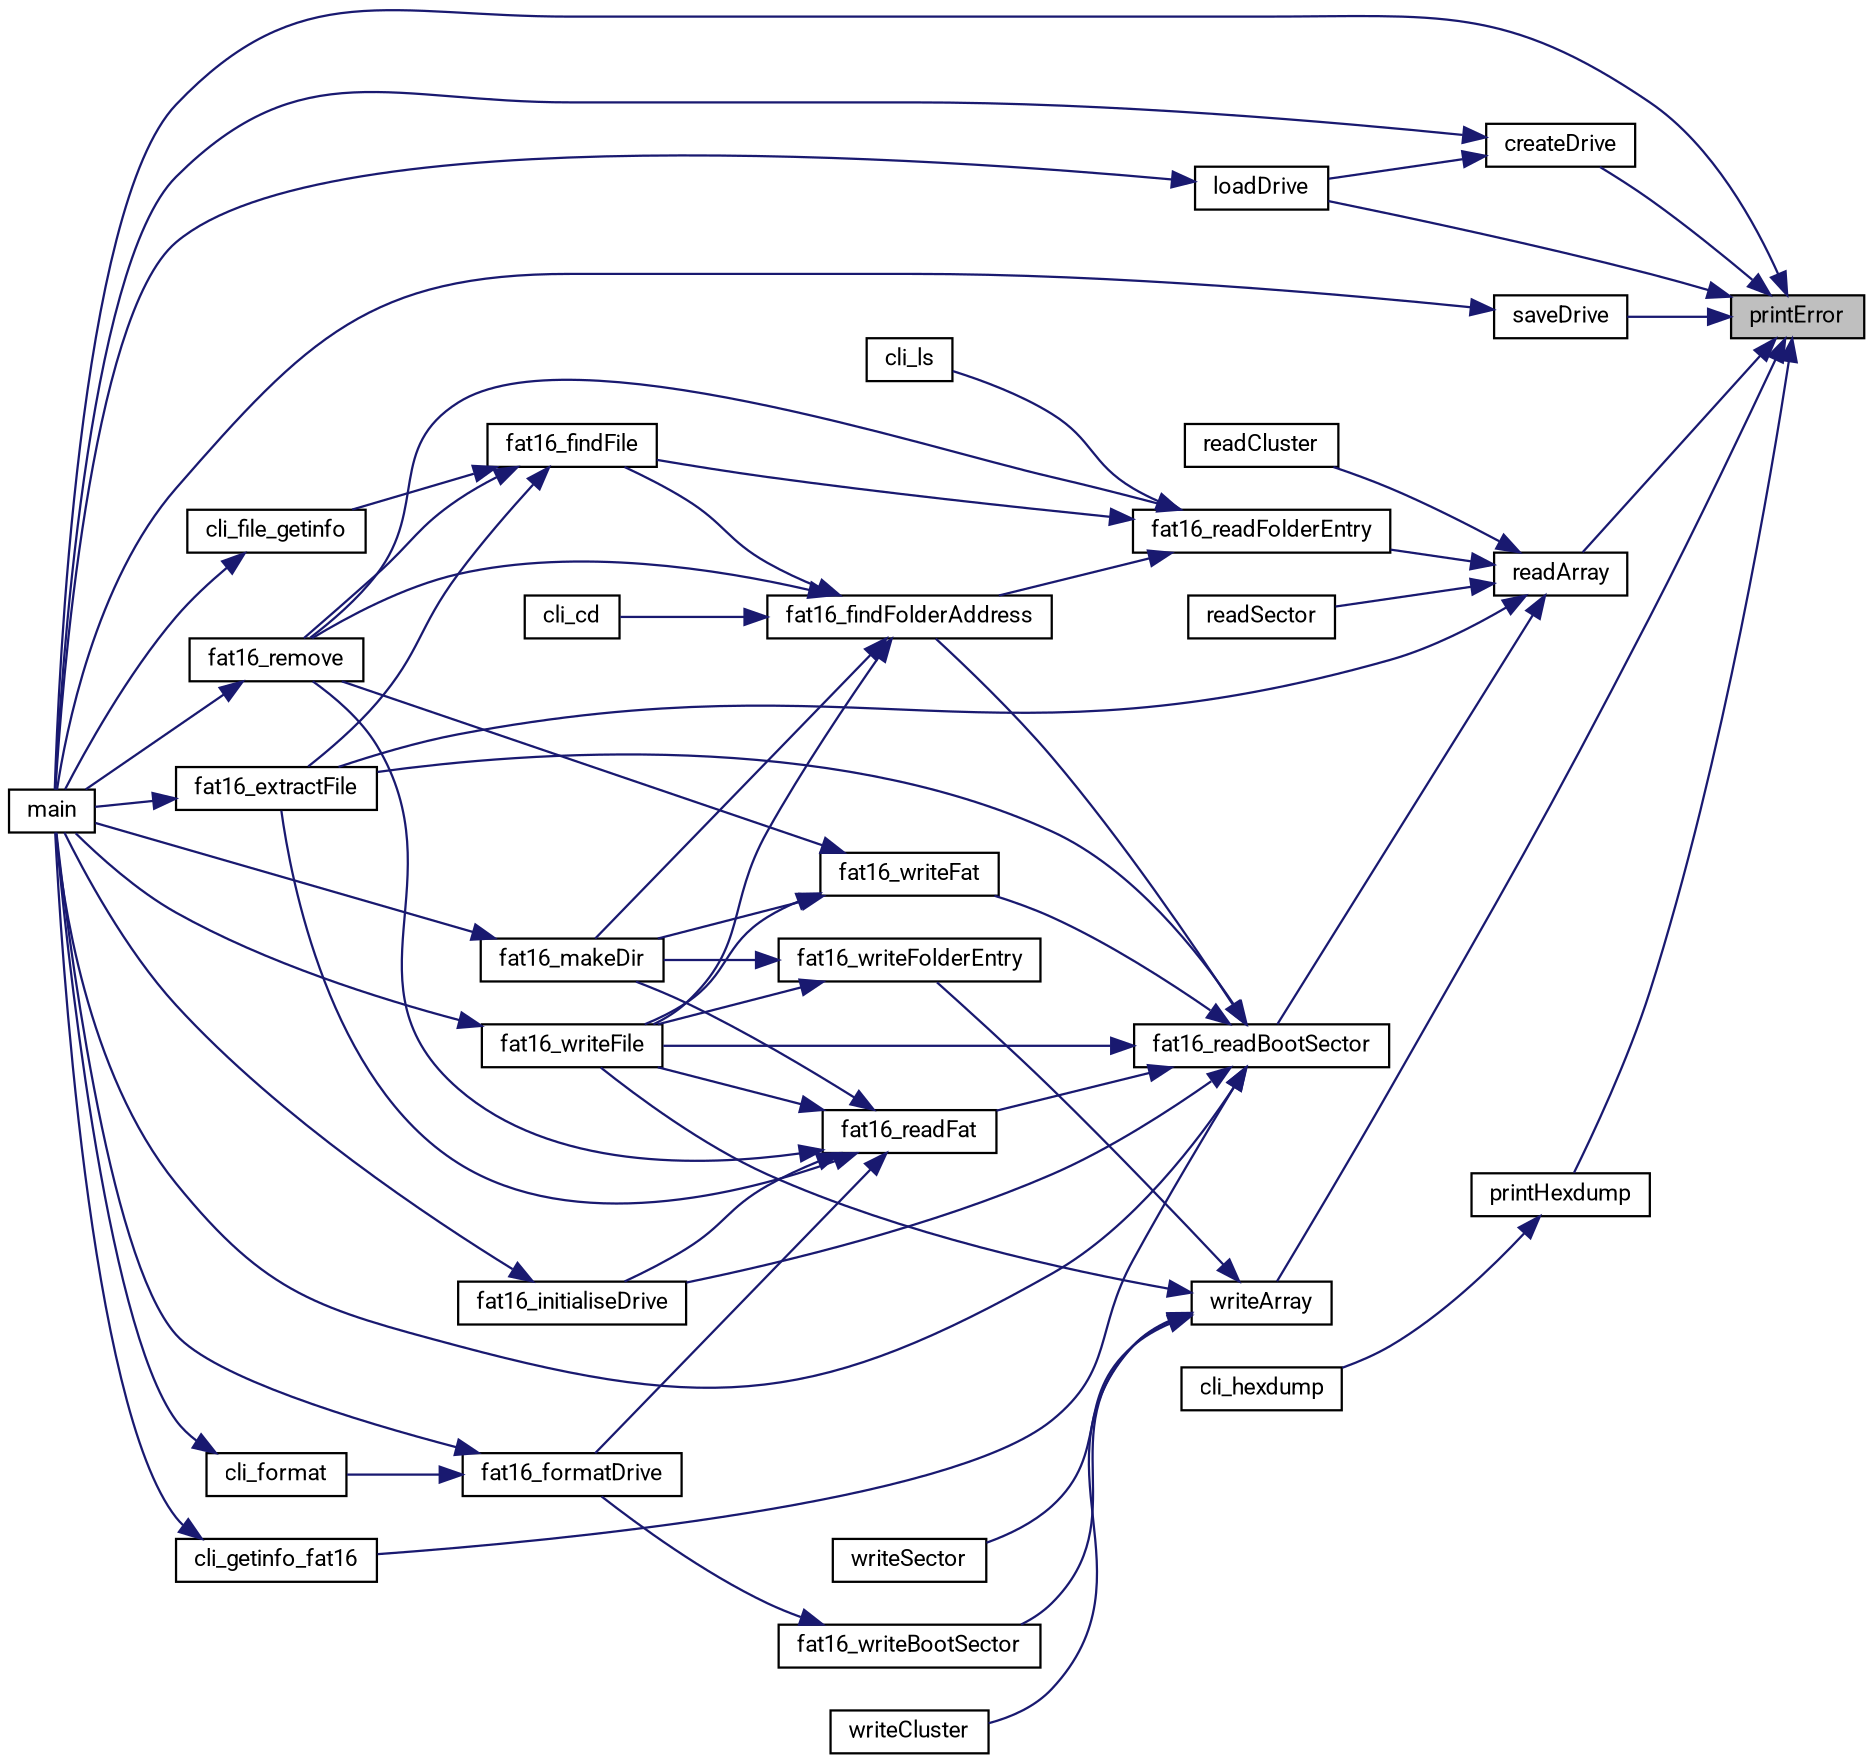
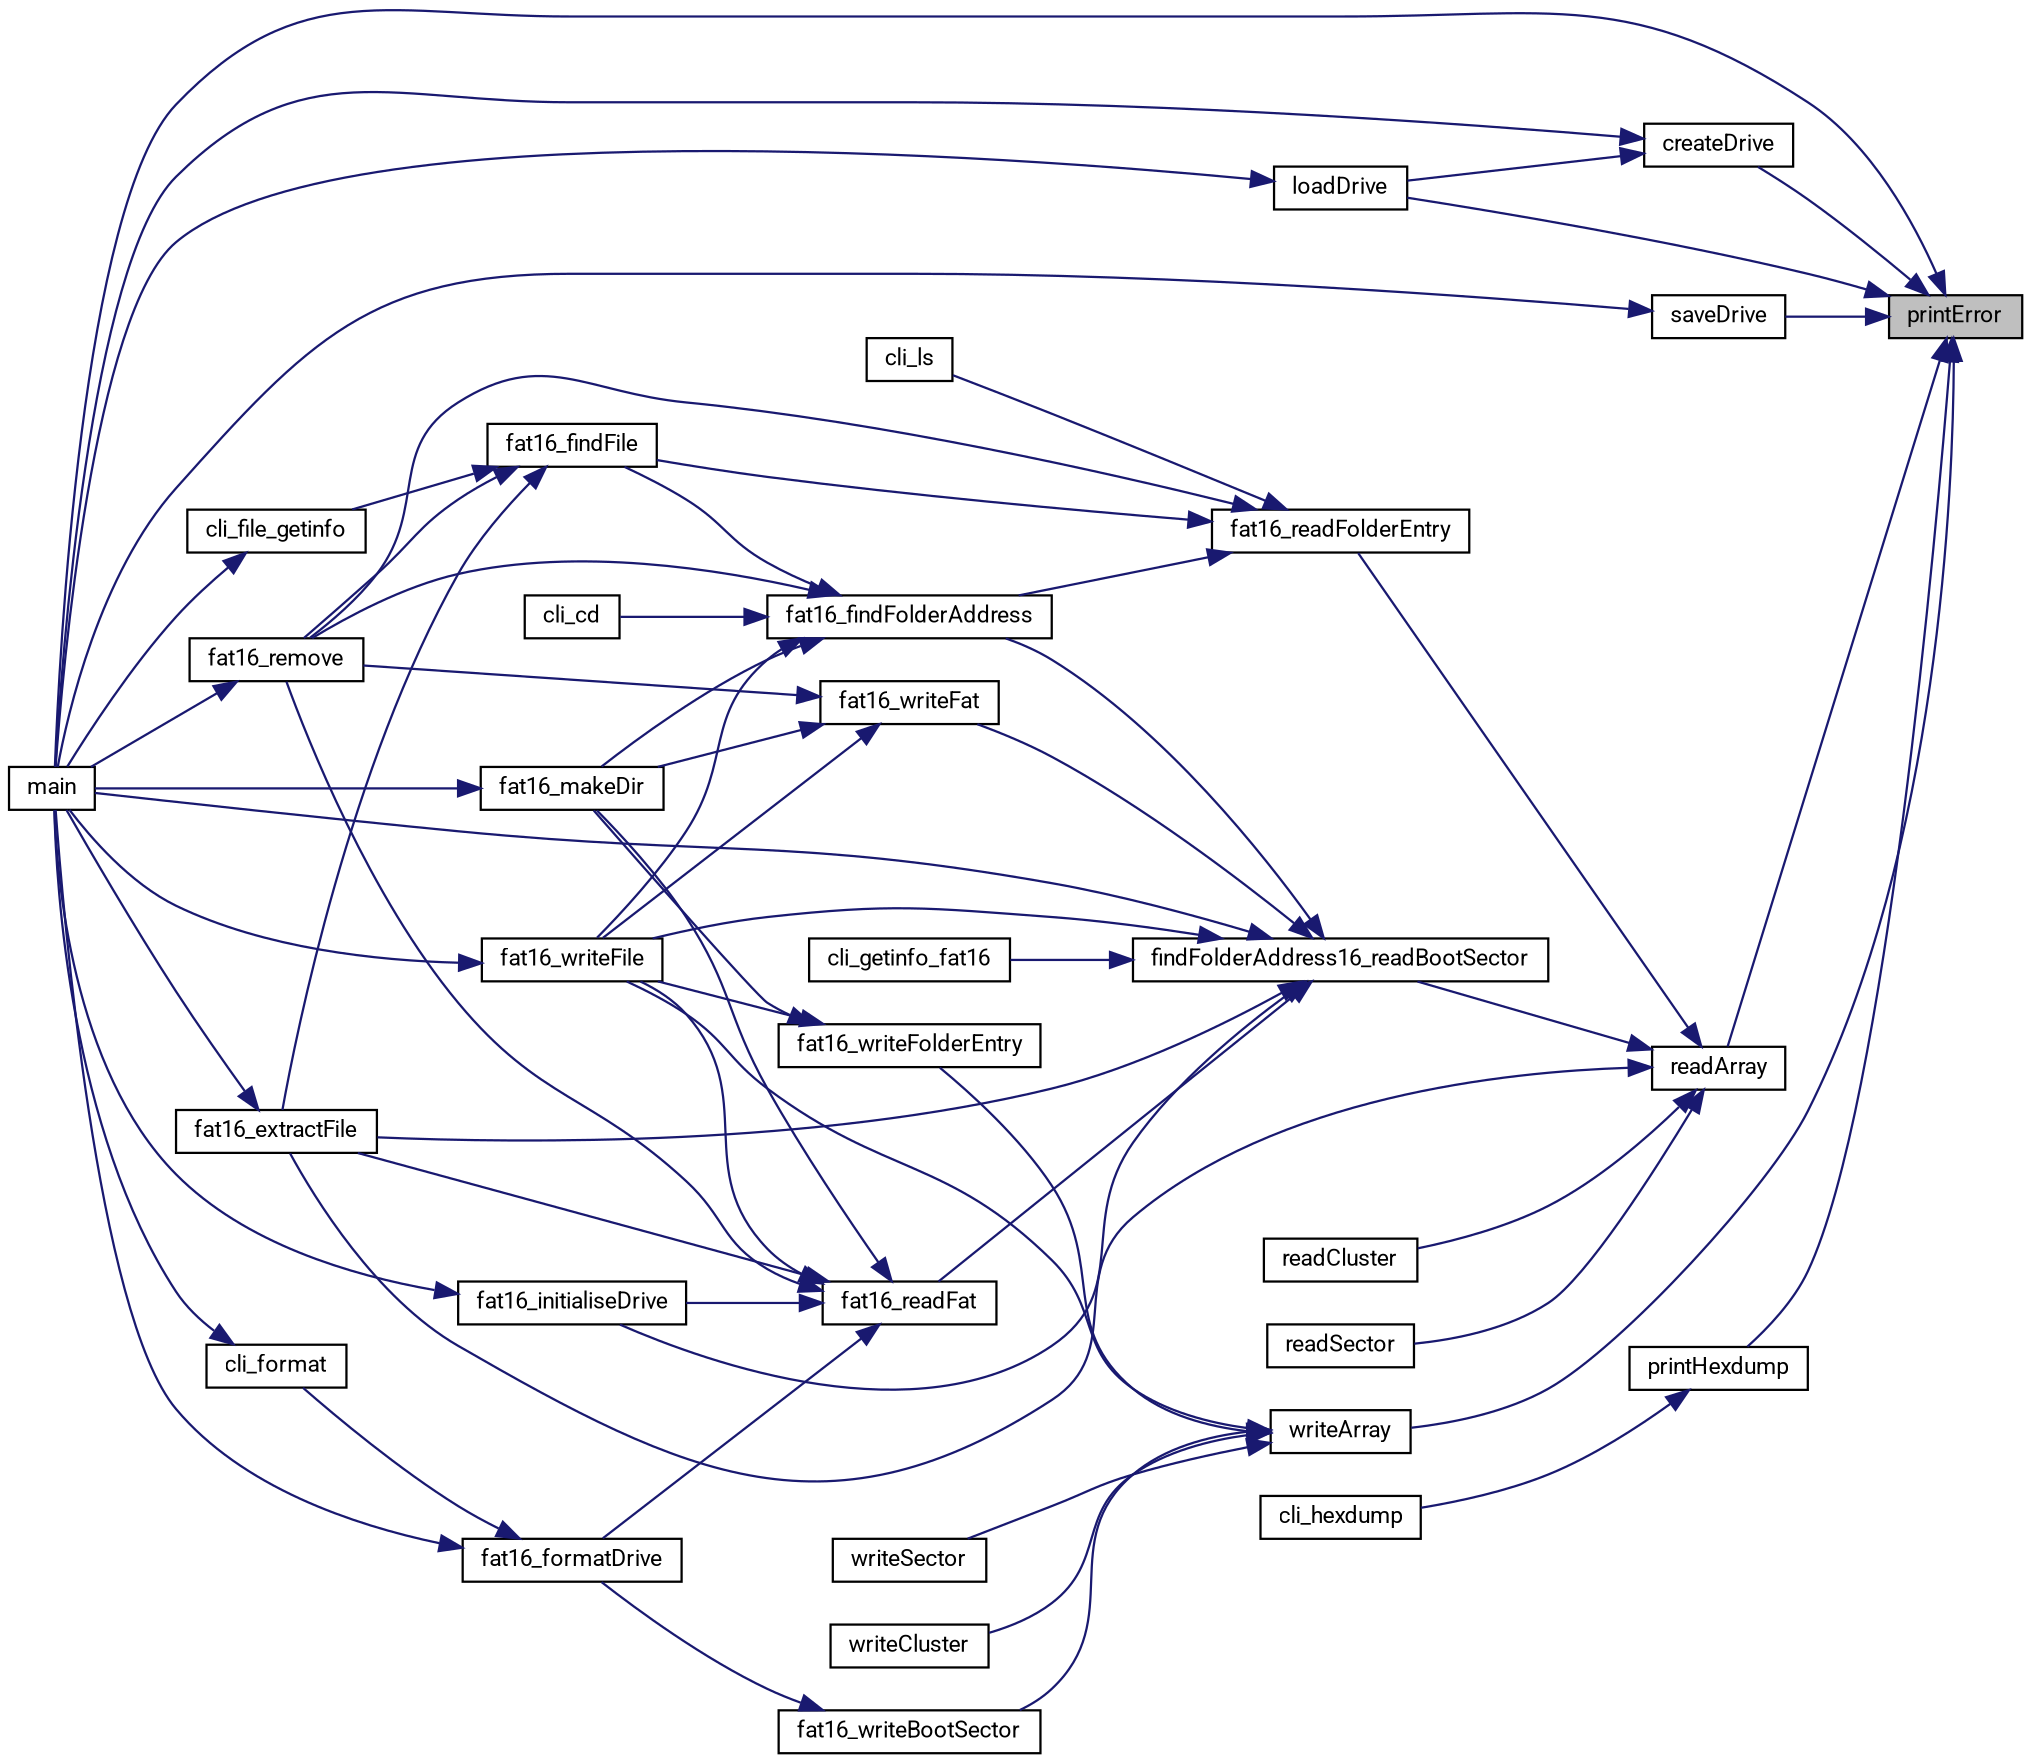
node "fat16_readBootSector": label "fat16_readBootSector" -> "findFolderAddress16_readBootSector"
edge "main" -> "cli_getinfo_fat16": removed
